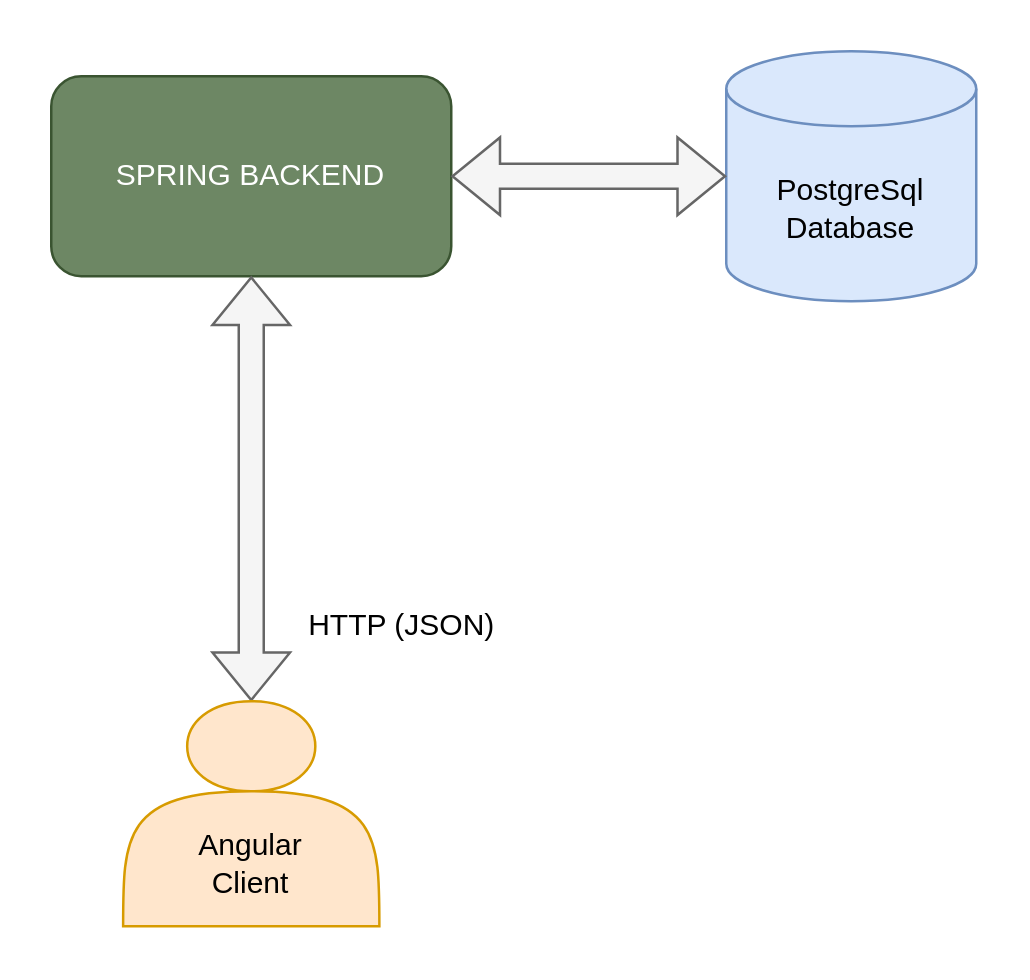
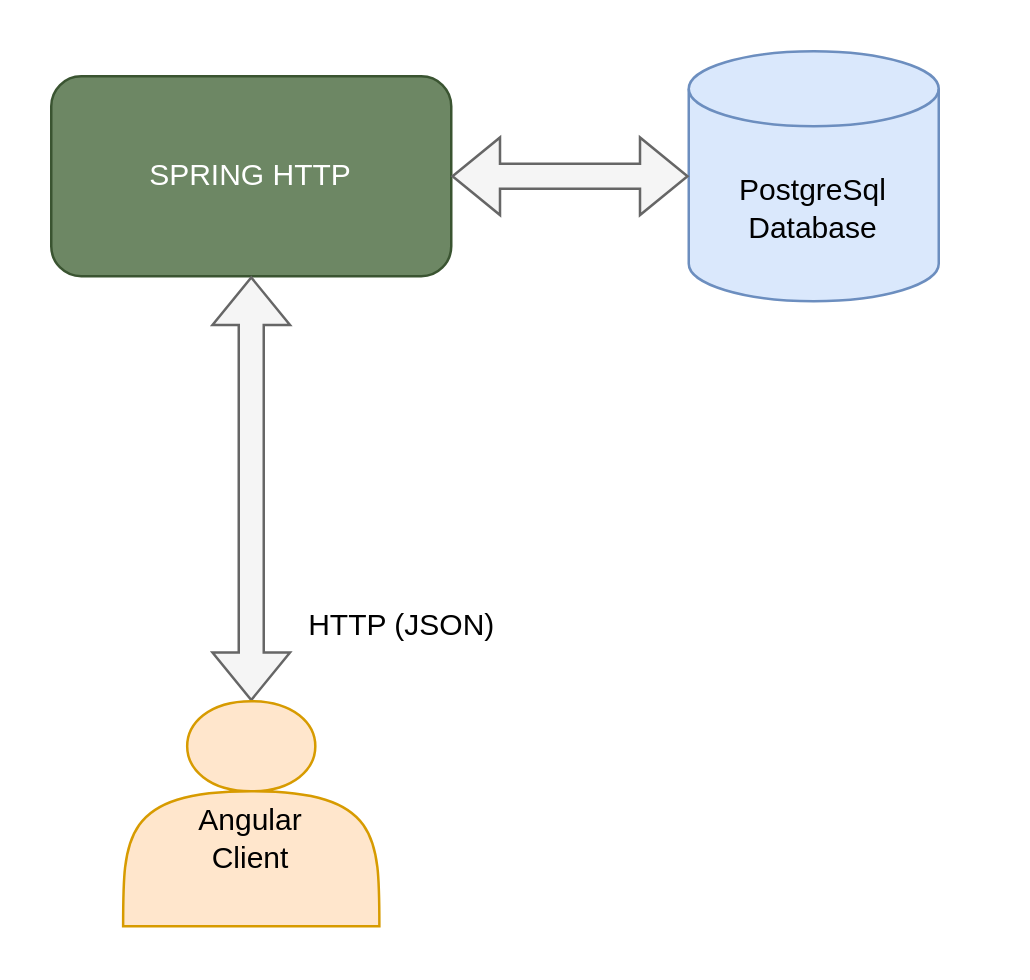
node "SPRING BACKEND": label "SPRING BACKEND" -> "SPRING HTTP"
node "PostgreSql Database": moved (851, 176) -> (814, 176)
node "Angular Client": moved (251, 864) -> (251, 839)
